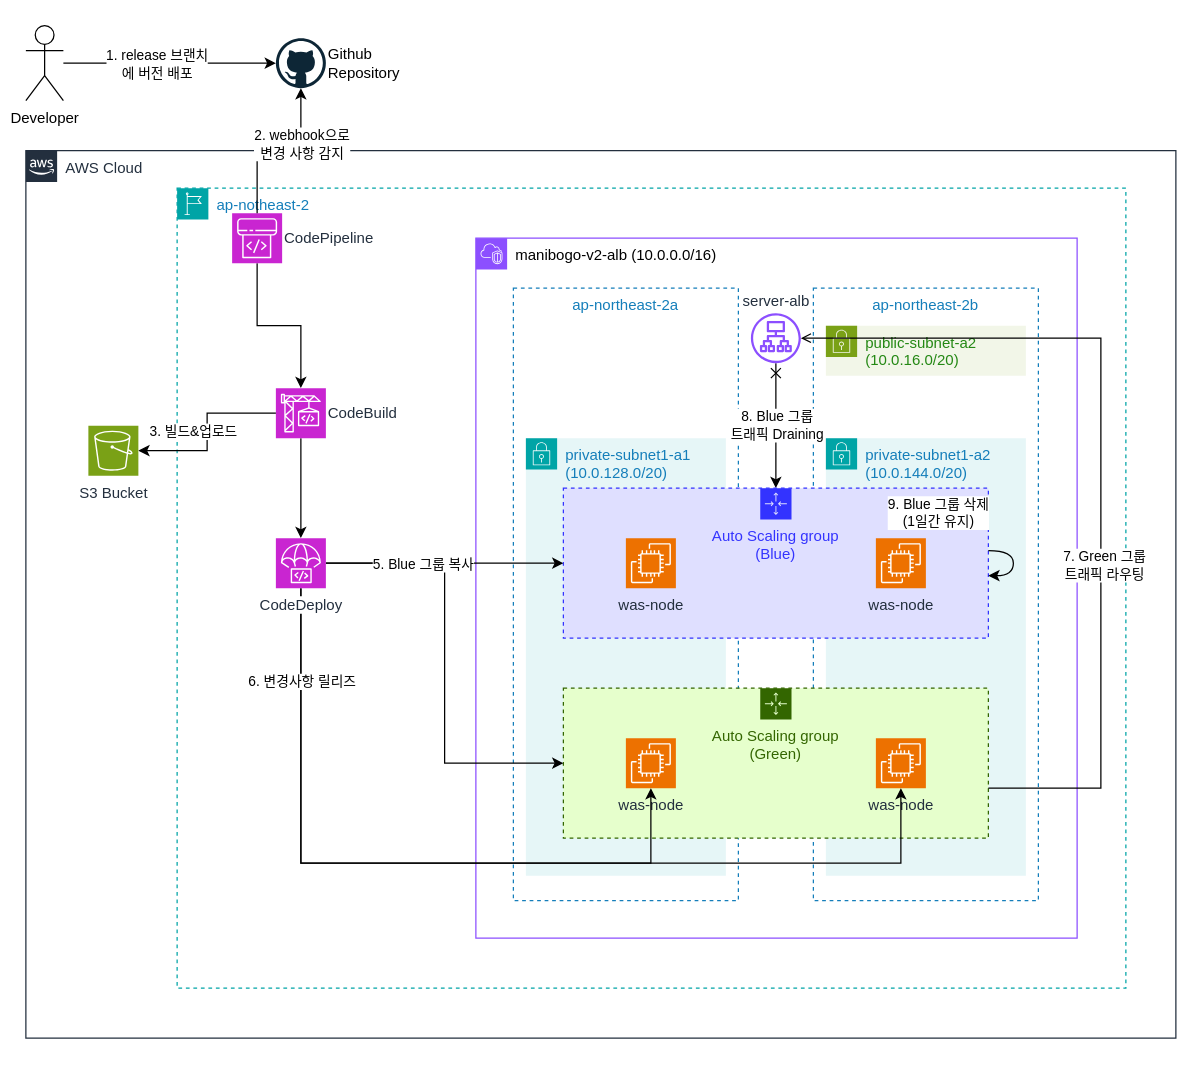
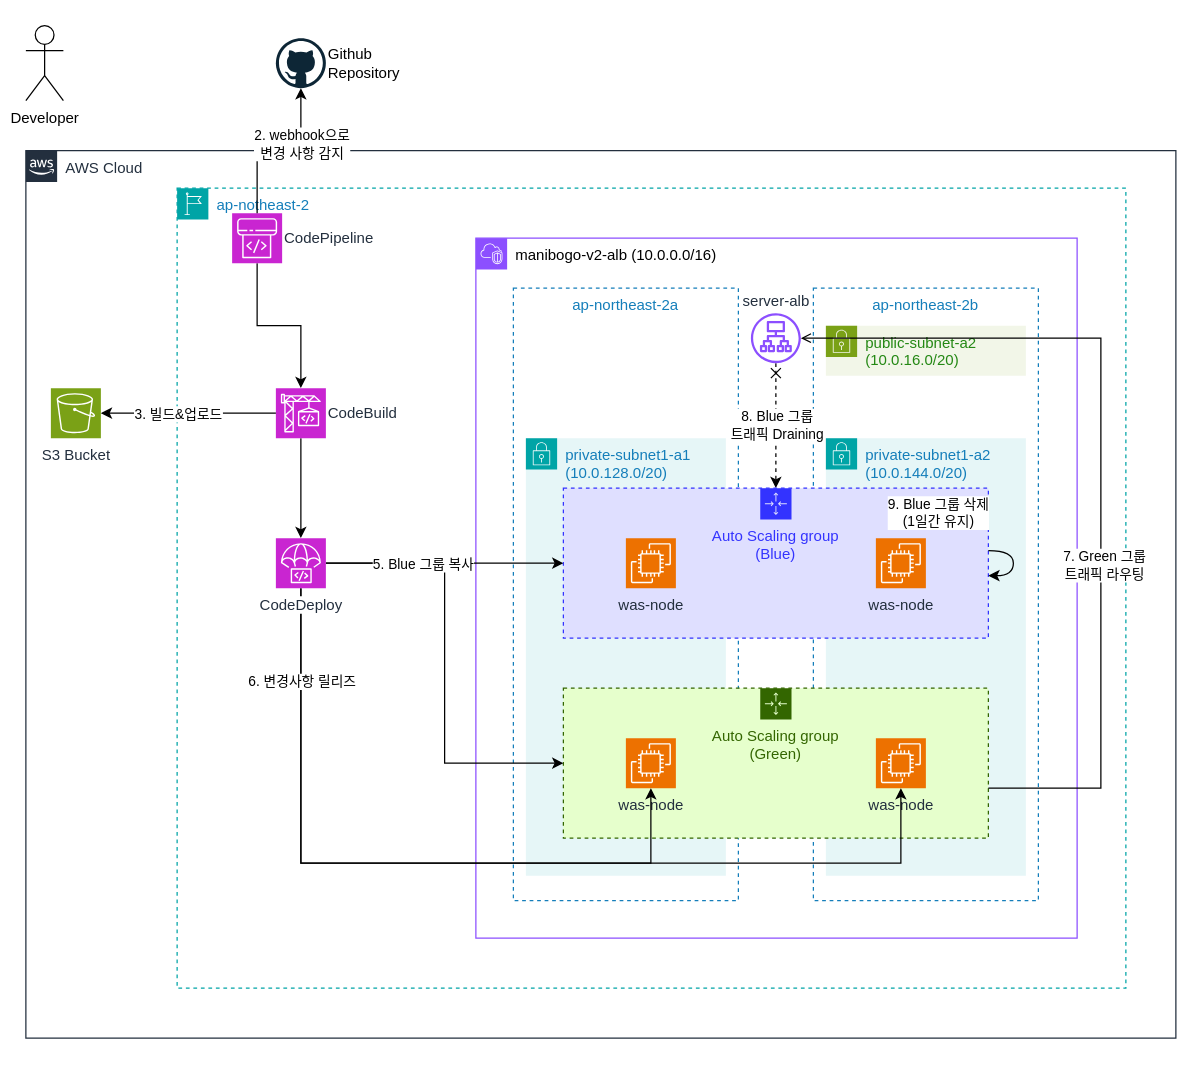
edge "Developer" -> "Github Repository": removed, label "1. release 브랜치 에 버전 배포"
edge "server-alb" -- "Auto Scaling group (Blue)": style solid -> dashed
node "S3 Bucket": moved (113, 451) -> (76, 413)
